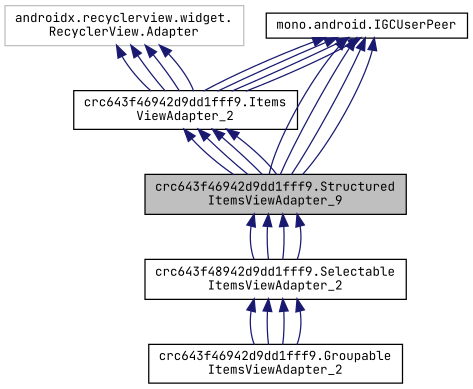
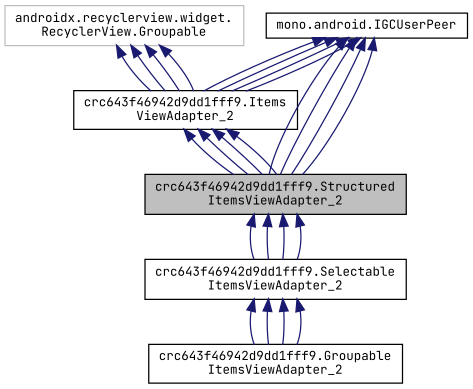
node "androidx.recyclerview.widget. RecyclerView.Adapter": label "androidx.recyclerview.widget. RecyclerView.Adapter" -> "androidx.recyclerview.widget. RecyclerView.Groupable"
node "crc643f46942d9dd1fff9.Structured ItemsViewAdapter_9": label "crc643f46942d9dd1fff9.Structured ItemsViewAdapter_9" -> "crc643f46942d9dd1fff9.Structured ItemsViewAdapter_2"
node "crc643f48942d9dd1fff9.Selectable ItemsViewAdapter_2": label "crc643f48942d9dd1fff9.Selectable ItemsViewAdapter_2" -> "crc643f46942d9dd1fff9.Selectable ItemsViewAdapter_2"
